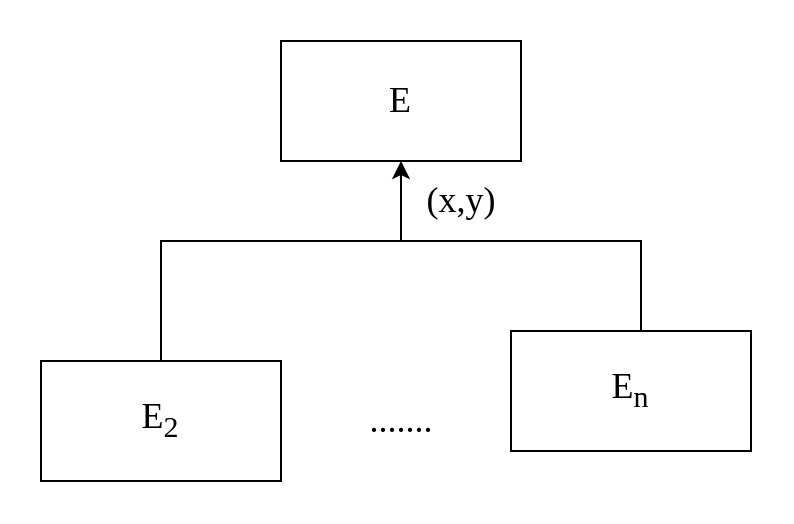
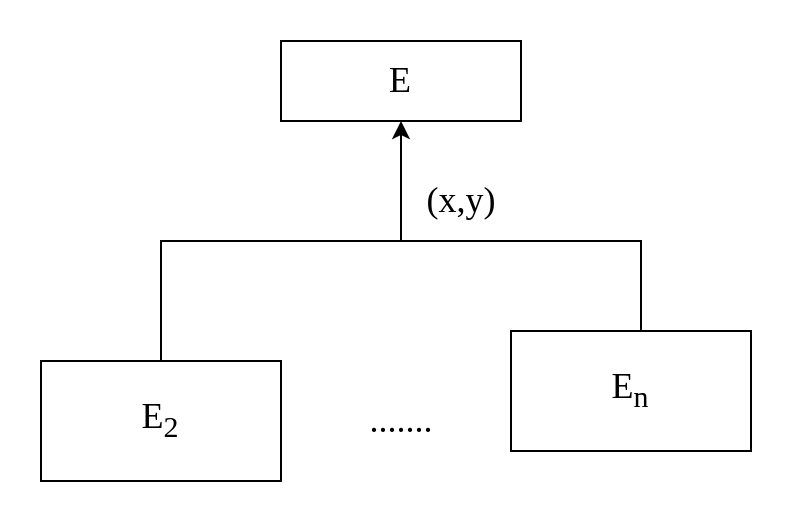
node "E": size 240x120 -> 240x80
